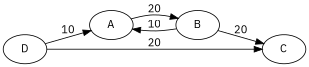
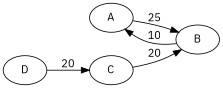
edge "A" -> "B": label "20" -> "25"
edge "B" -> "C": reversed
edge "D" -> "A": removed, label "10"
